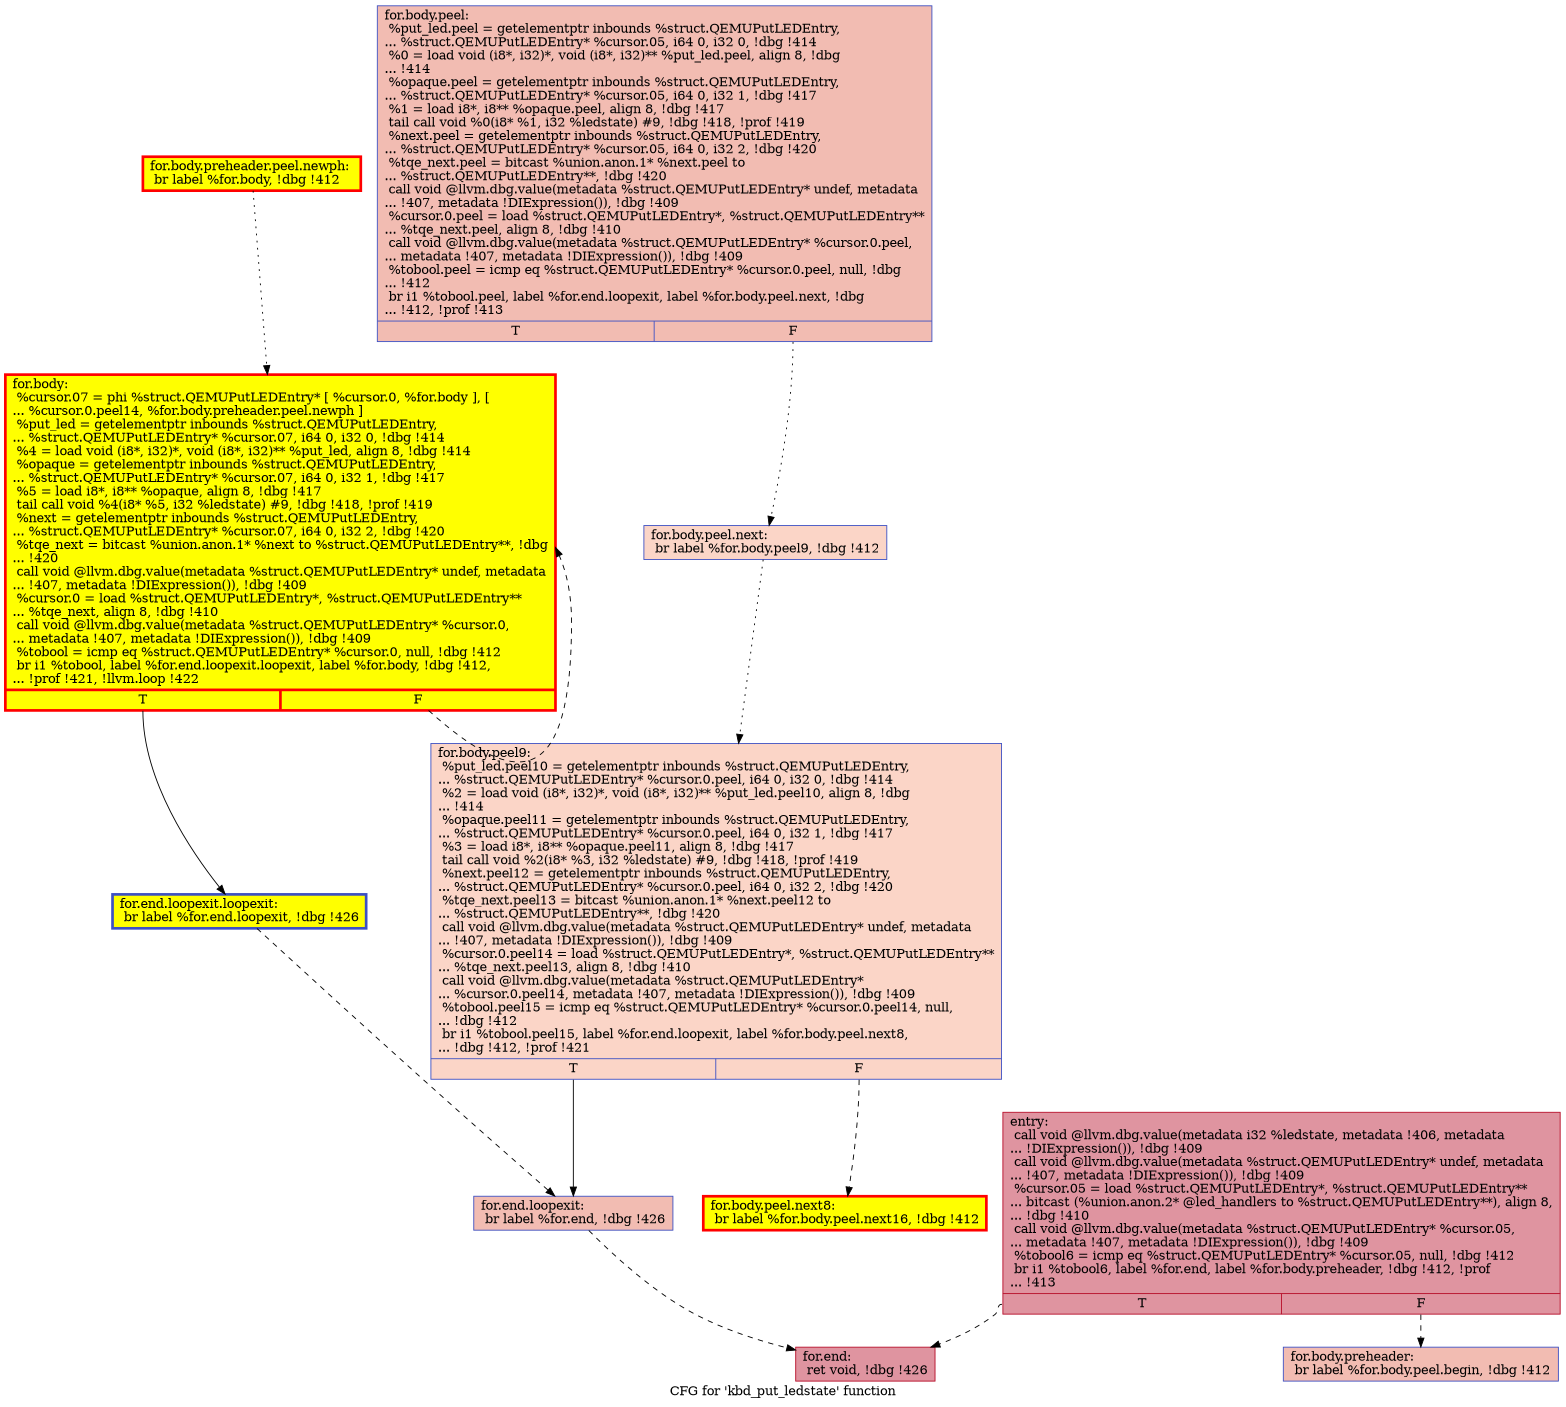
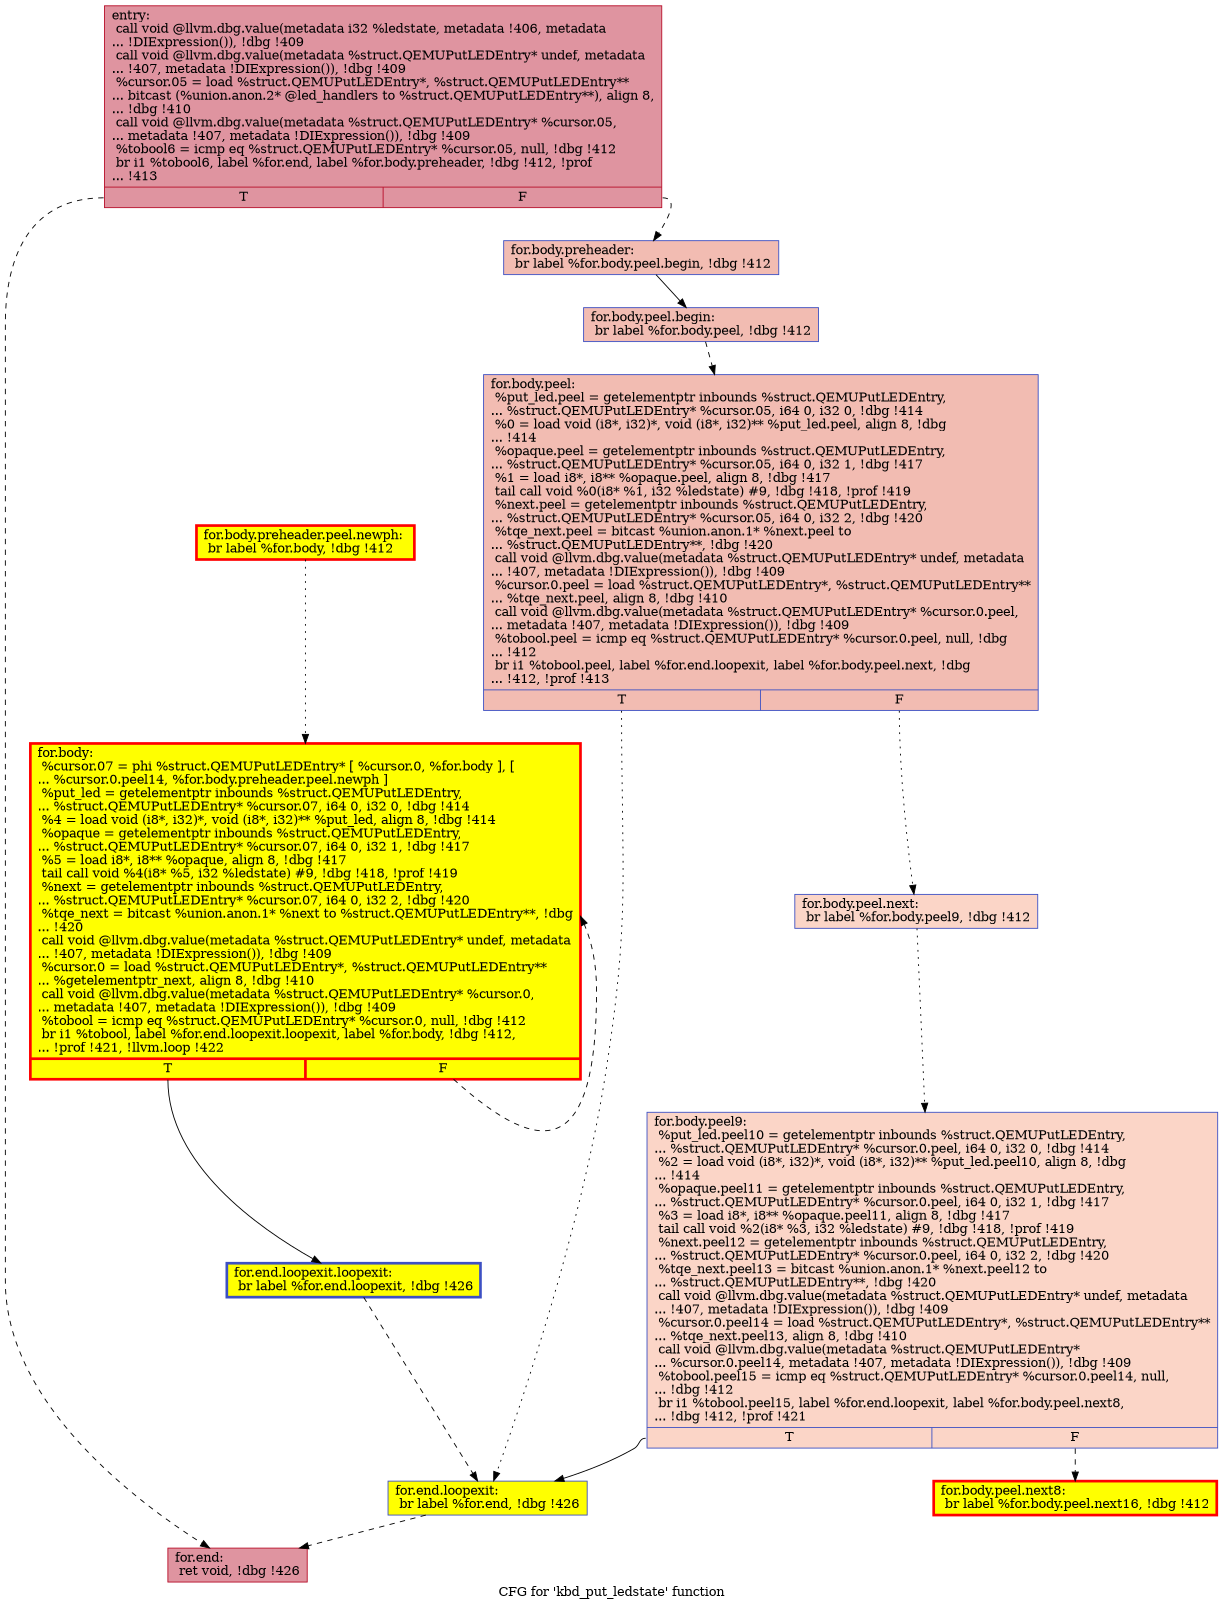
node "for.body.peel.begin:": added
node "for.body:": text "... %tqe_next, align 8, !dbg !410" -> "... %getelementptr_next, align 8, !dbg !410"
edge "for.body.peel:" -> "for.end.loopexit:": added
node "for.end.loopexit:": fillcolor #e1675170 -> yellow
